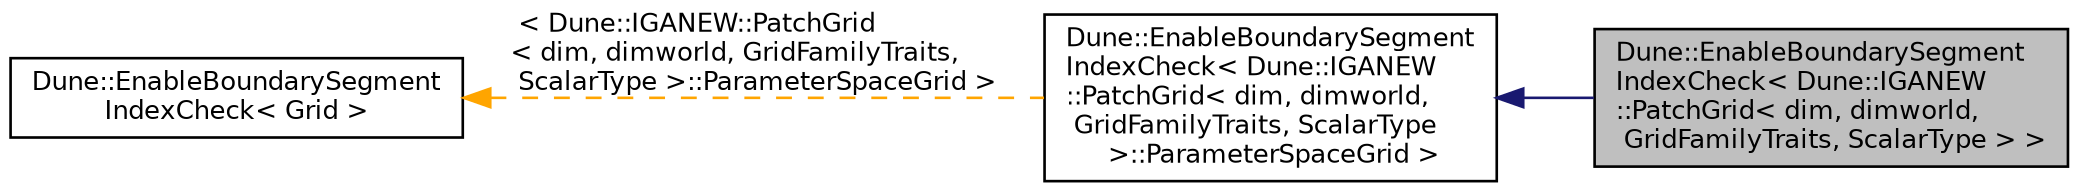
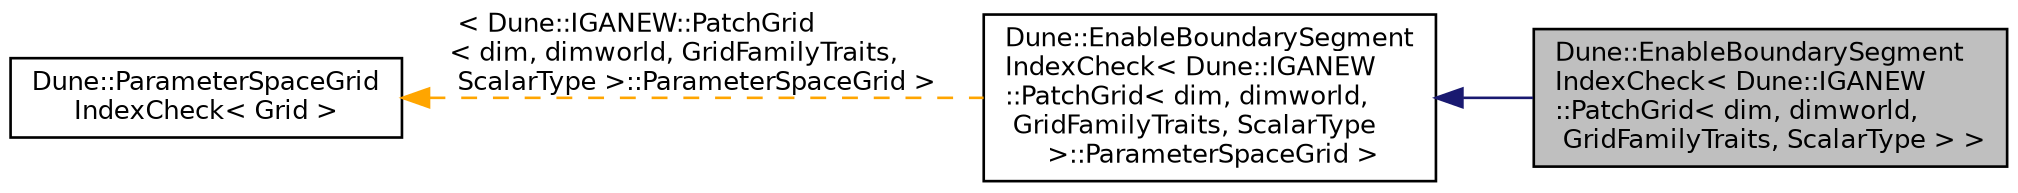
node "Dune::EnableBoundarySegment IndexCheck< Grid >": label "Dune::EnableBoundarySegment IndexCheck< Grid >" -> "Dune::ParameterSpaceGrid IndexCheck< Grid >"
